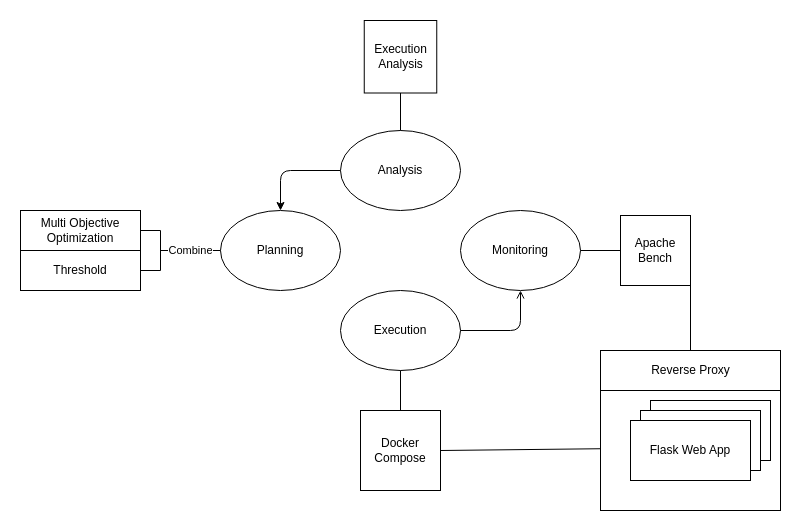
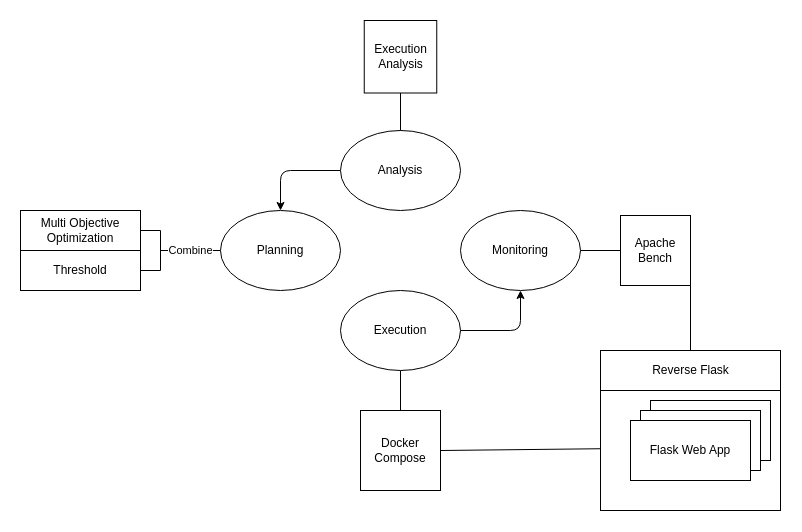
edge "Execution" -> "Monitoring": arrowhead open -> classic
node "Reverse Proxy": label "Reverse Proxy" -> "Reverse Flask"
